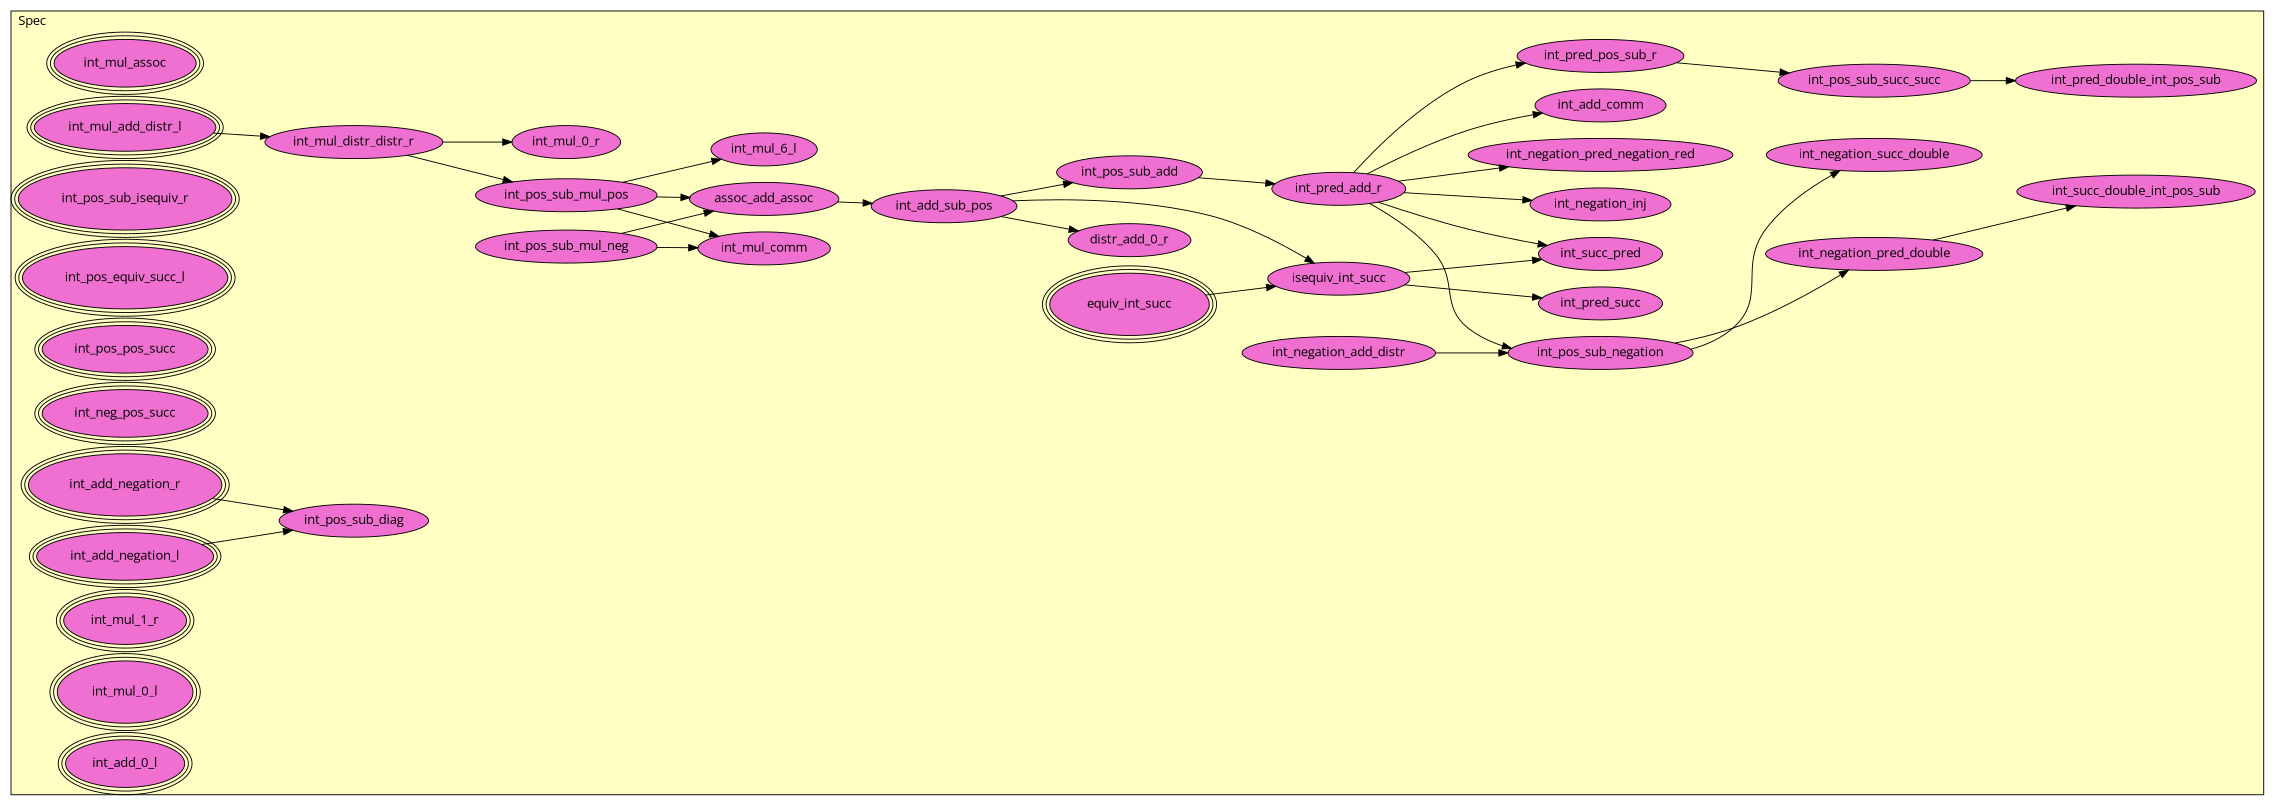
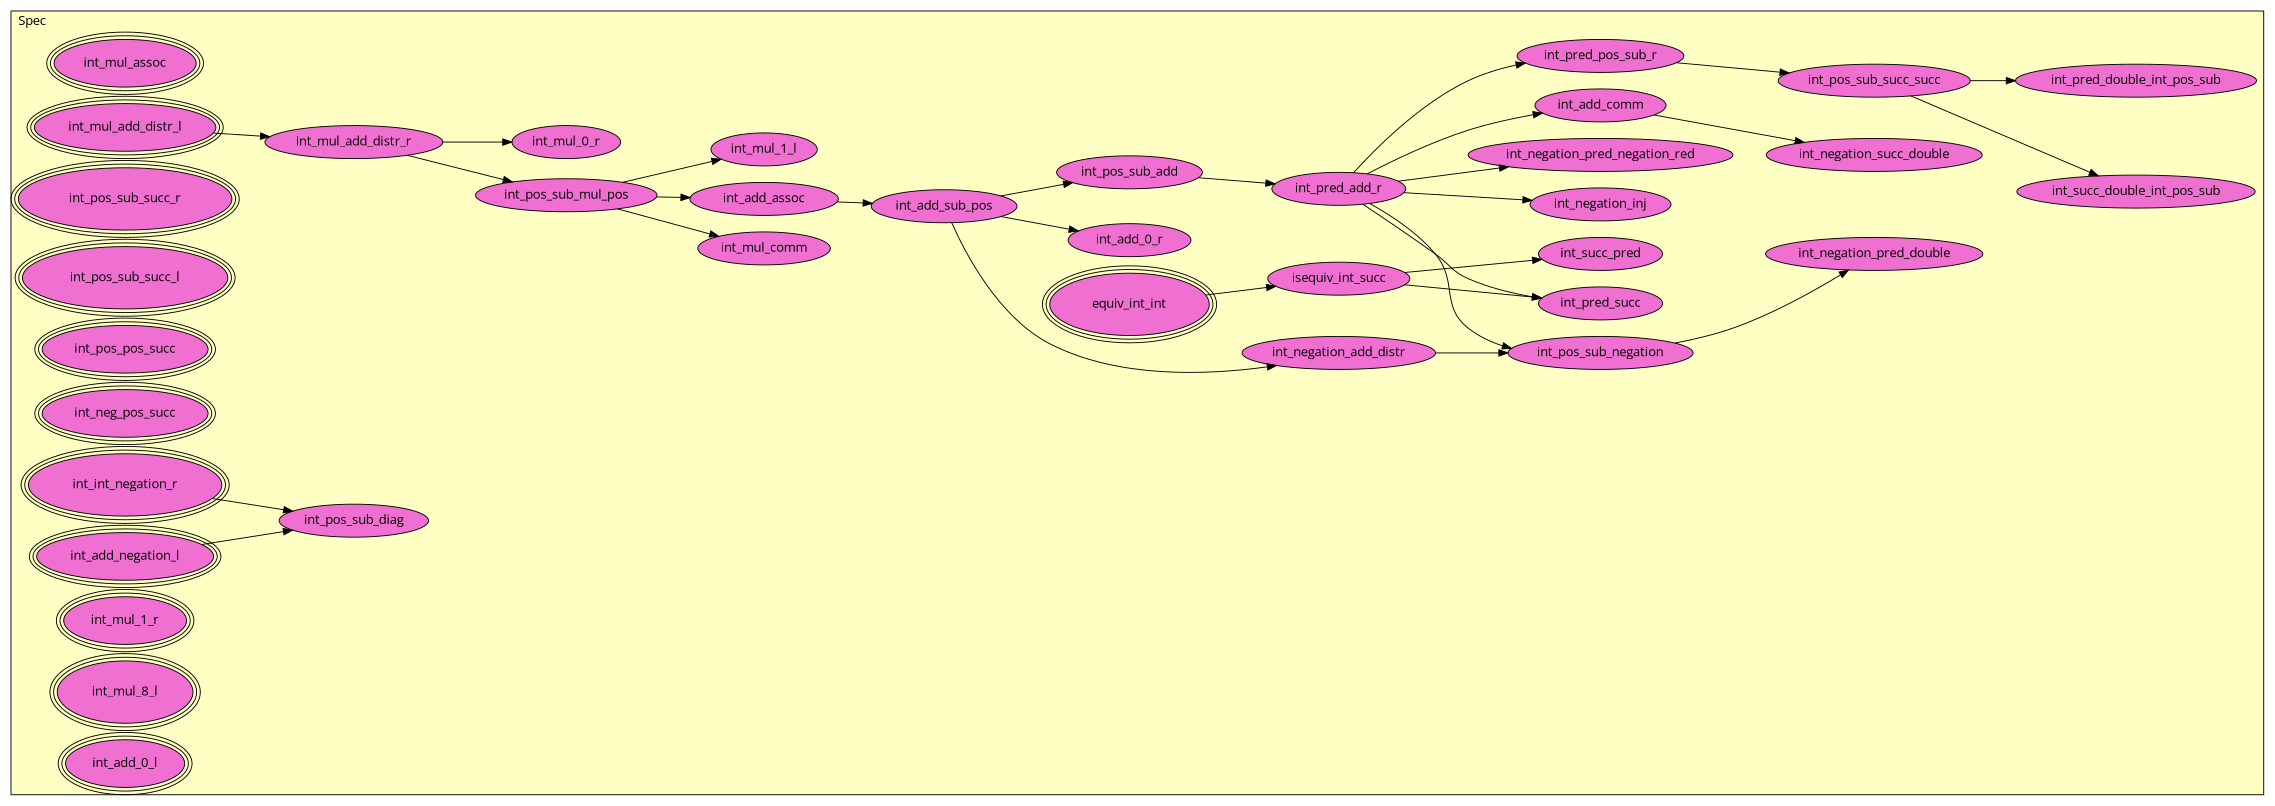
node "int_mul_distr_distr_r": label "int_mul_distr_distr_r" -> "int_mul_add_distr_r"
node "int_mul_6_l": label "int_mul_6_l" -> "int_mul_1_l"
node "int_pos_sub_isequiv_r": label "int_pos_sub_isequiv_r" -> "int_pos_sub_succ_r"
node "assoc_add_assoc": label "assoc_add_assoc" -> "int_add_assoc"
edge "int_add_sub_pos" -> "isequiv_int_succ": now "int_add_sub_pos" -> "int_negation_add_distr"
edge "int_negation_pred_double" -> "int_succ_double_int_pos_sub": now "int_pos_sub_succ_succ" -> "int_succ_double_int_pos_sub"
edge "int_pred_add_r" -> "int_succ_pred": now "int_pred_add_r" -> "int_pred_succ"
node "distr_add_0_r": label "distr_add_0_r" -> "int_add_0_r"
node "int_pos_sub_mul_neg": removed
edge "int_pos_sub_negation" -> "int_negation_succ_double": now "int_add_comm" -> "int_negation_succ_double"
node "int_pos_equiv_succ_l": label "int_pos_equiv_succ_l" -> "int_pos_sub_succ_l"
node "equiv_int_succ": label "equiv_int_succ" -> "equiv_int_int"
node "int_add_negation_r": label "int_add_negation_r" -> "int_int_negation_r"
node "int_mul_0_l": label "int_mul_0_l" -> "int_mul_8_l"
